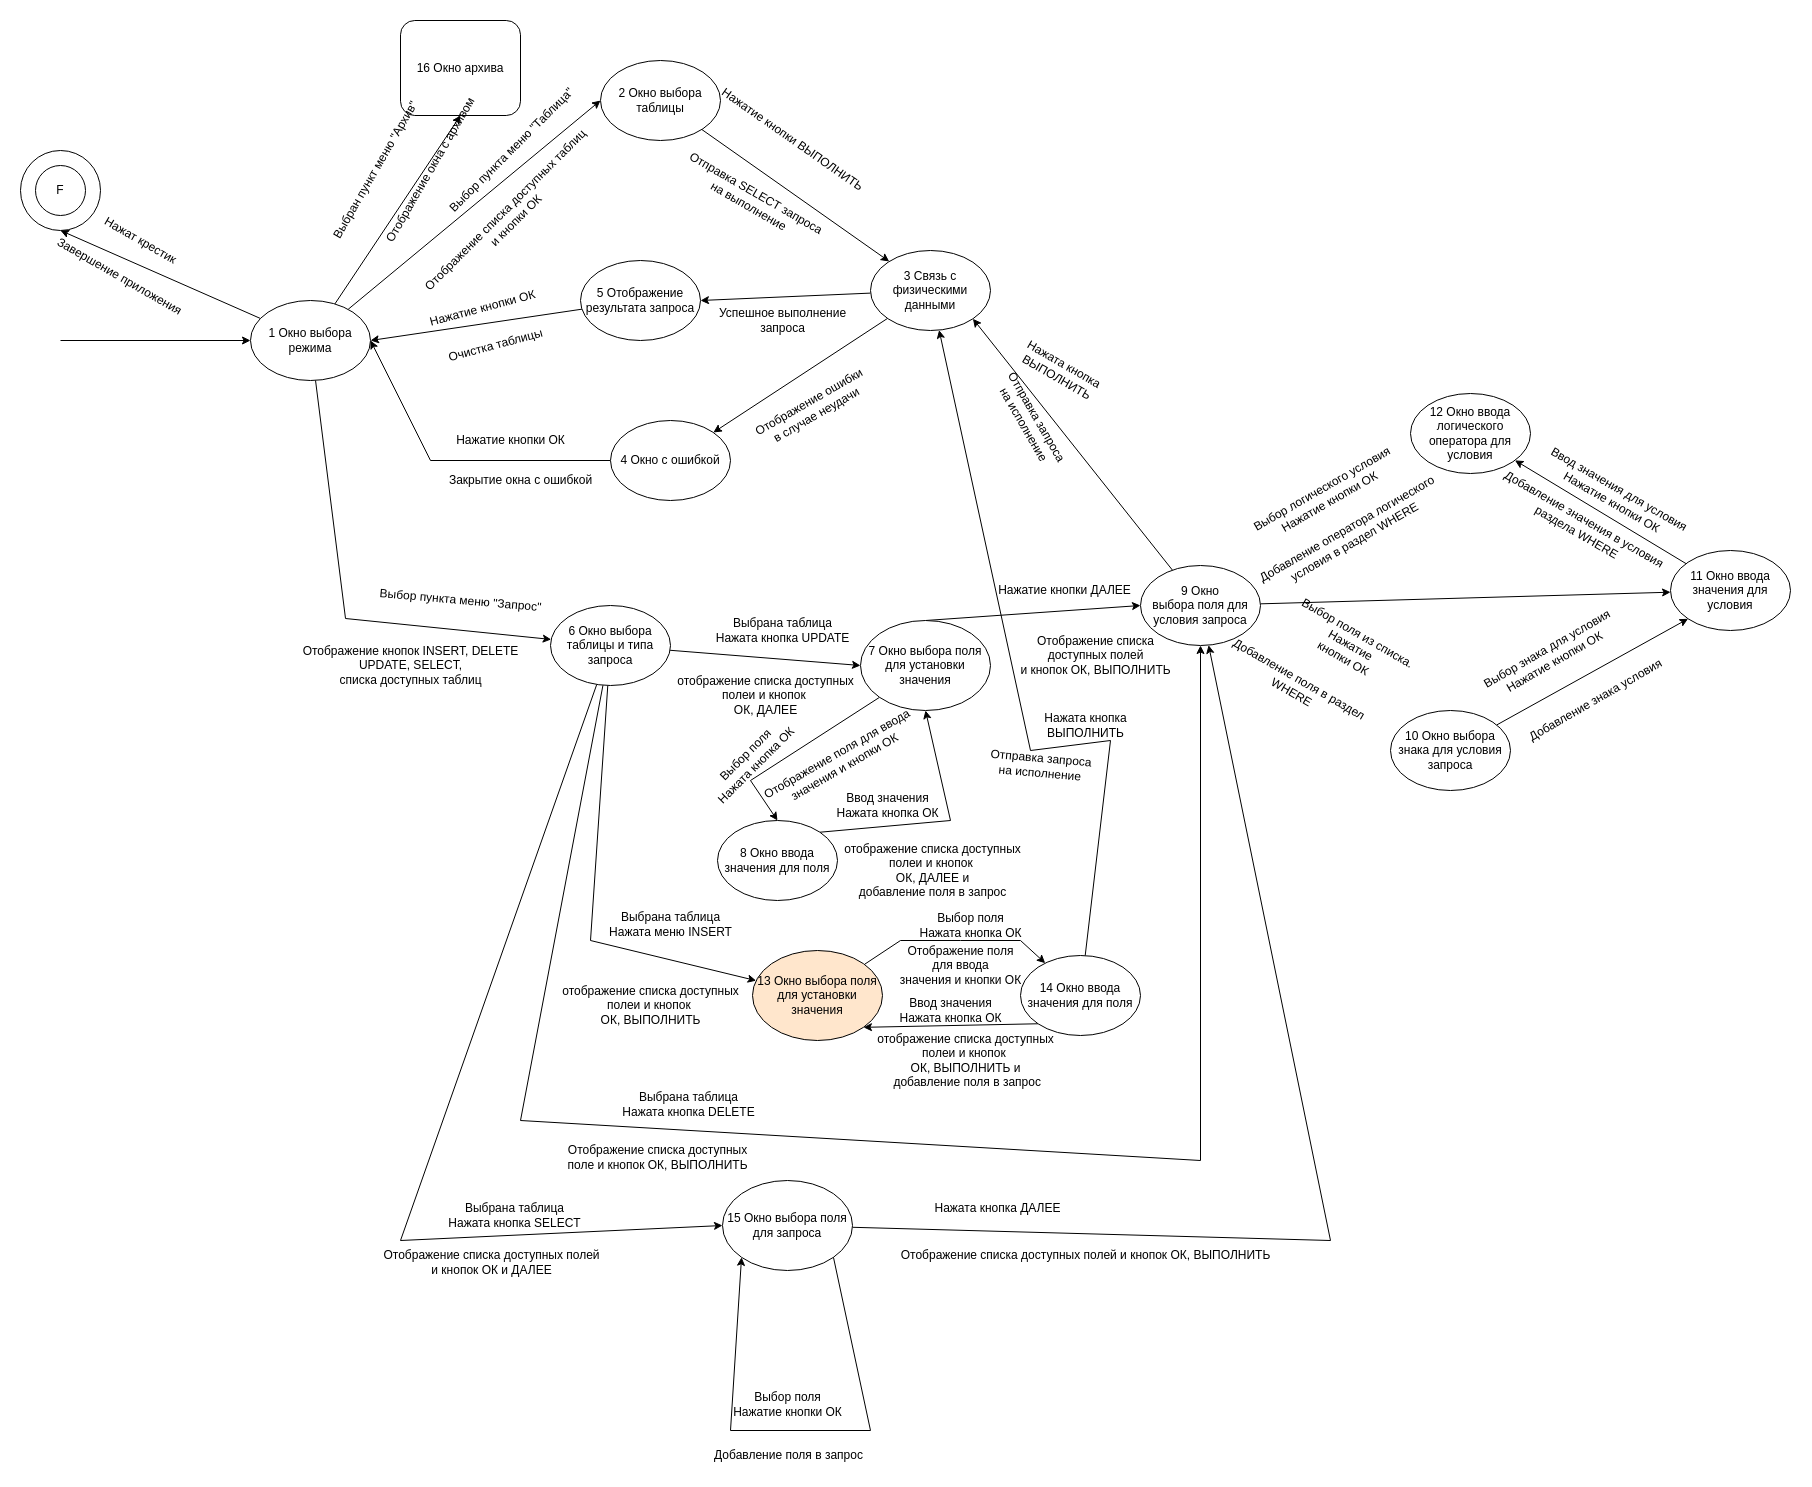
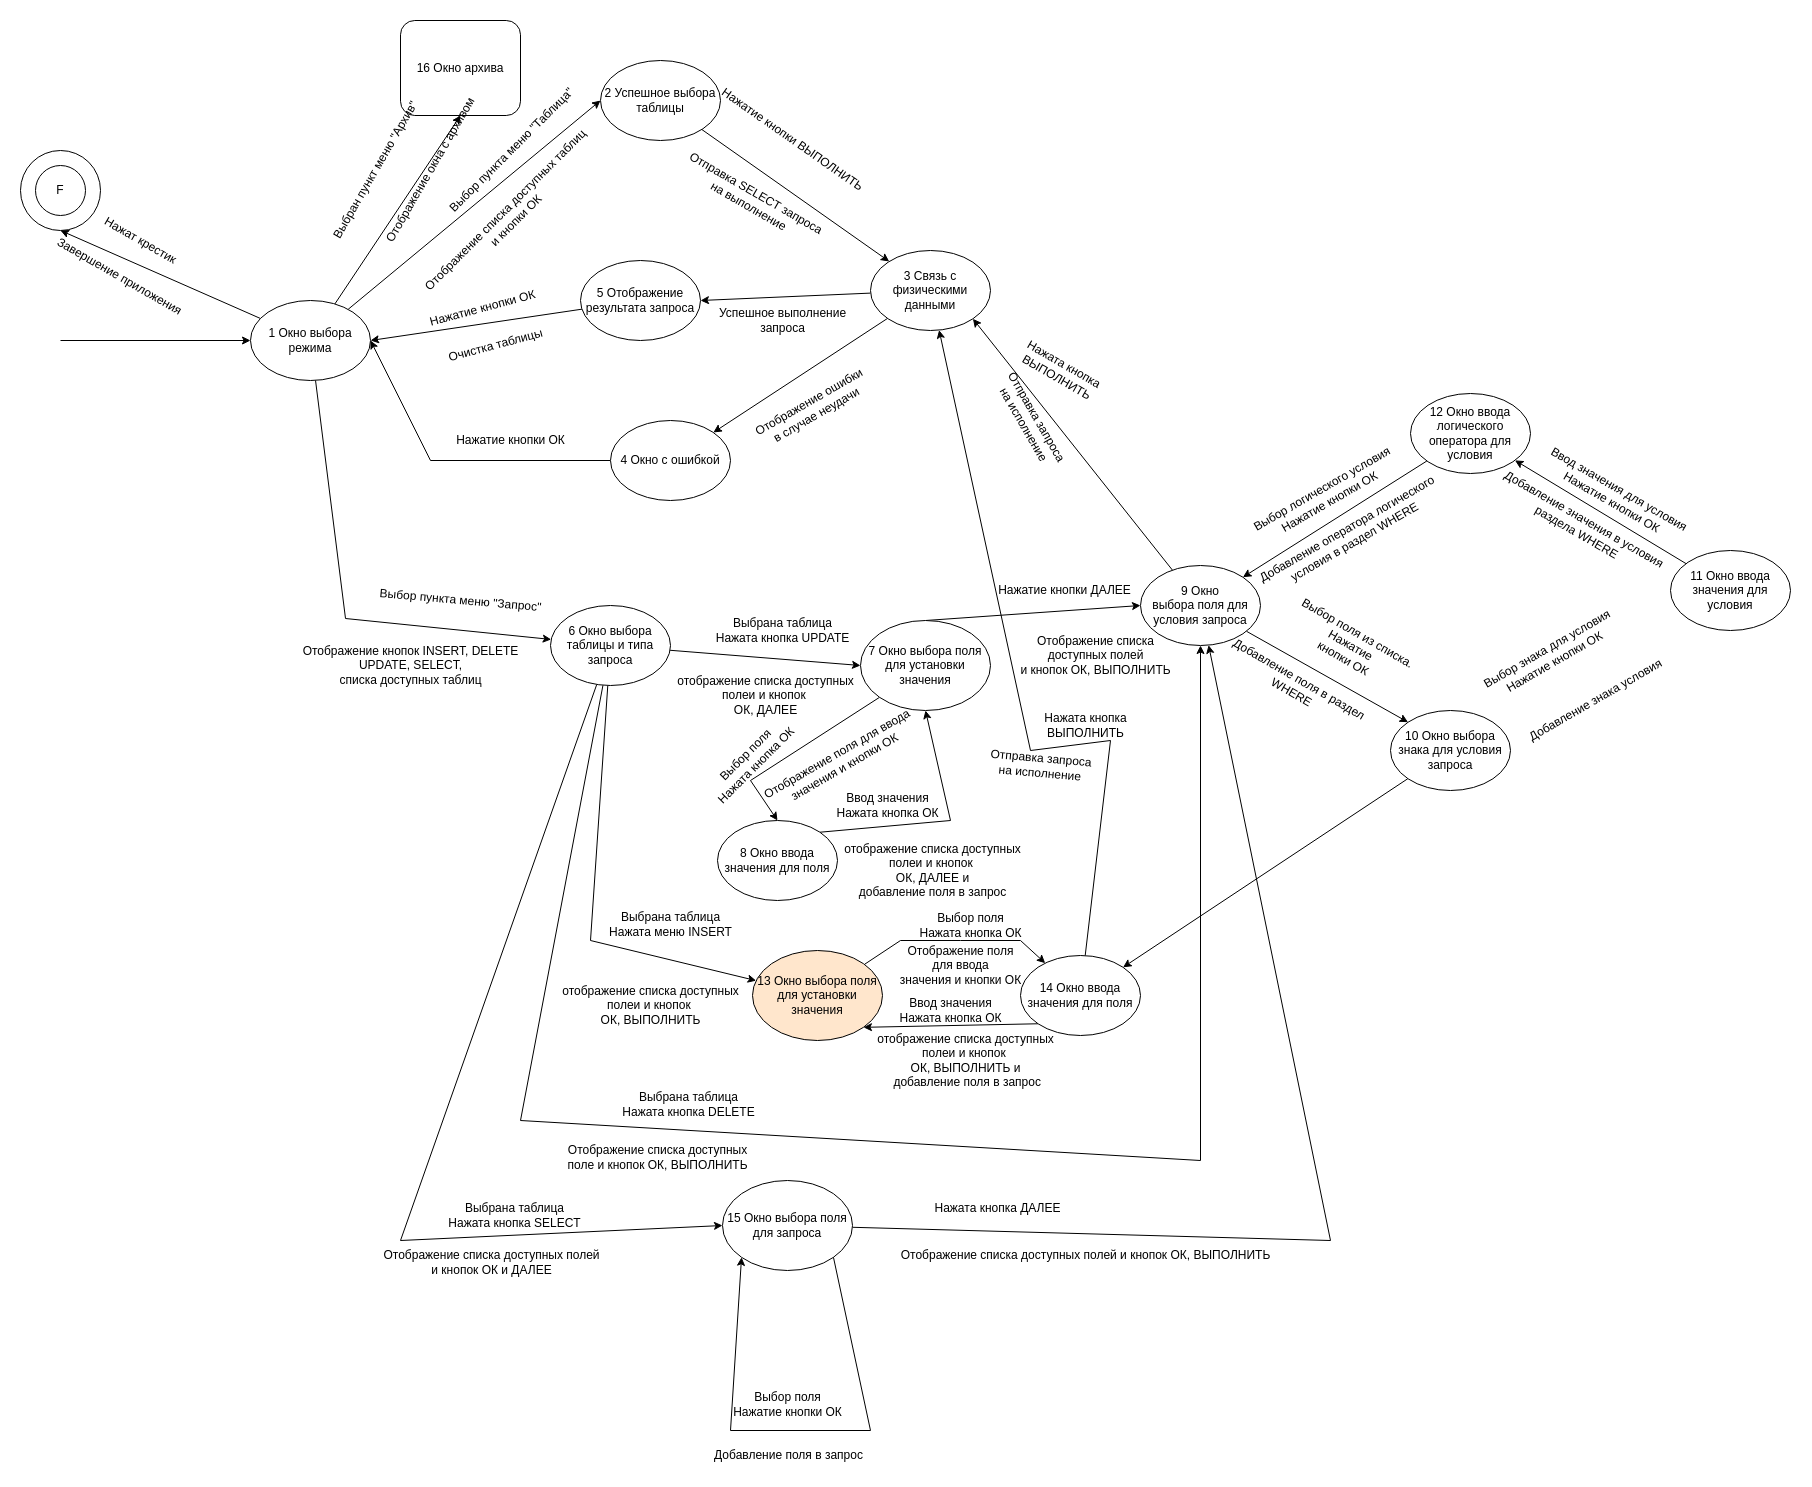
node "2 Окно выбора таблицы": label "2 Окно выбора таблицы" -> "2 Успешное выбора таблицы"
node "Закрытие окна с ошибкой": removed
edge "12 Окно ввода логического оператора для условия" -> "9 Окно выбора поля для условия запроса": added
edge "9 Окно выбора поля для условия запроса" -> "11 Окно ввода значения для условия": now "9 Окно выбора поля для условия запроса" -> "10 Окно выбора знака для условия запроса"
edge "10 Окно выбора знака для условия запроса" -> "11 Окно ввода значения для условия": now "10 Окно выбора знака для условия запроса" -> "14 Окно ввода значения для поля"
